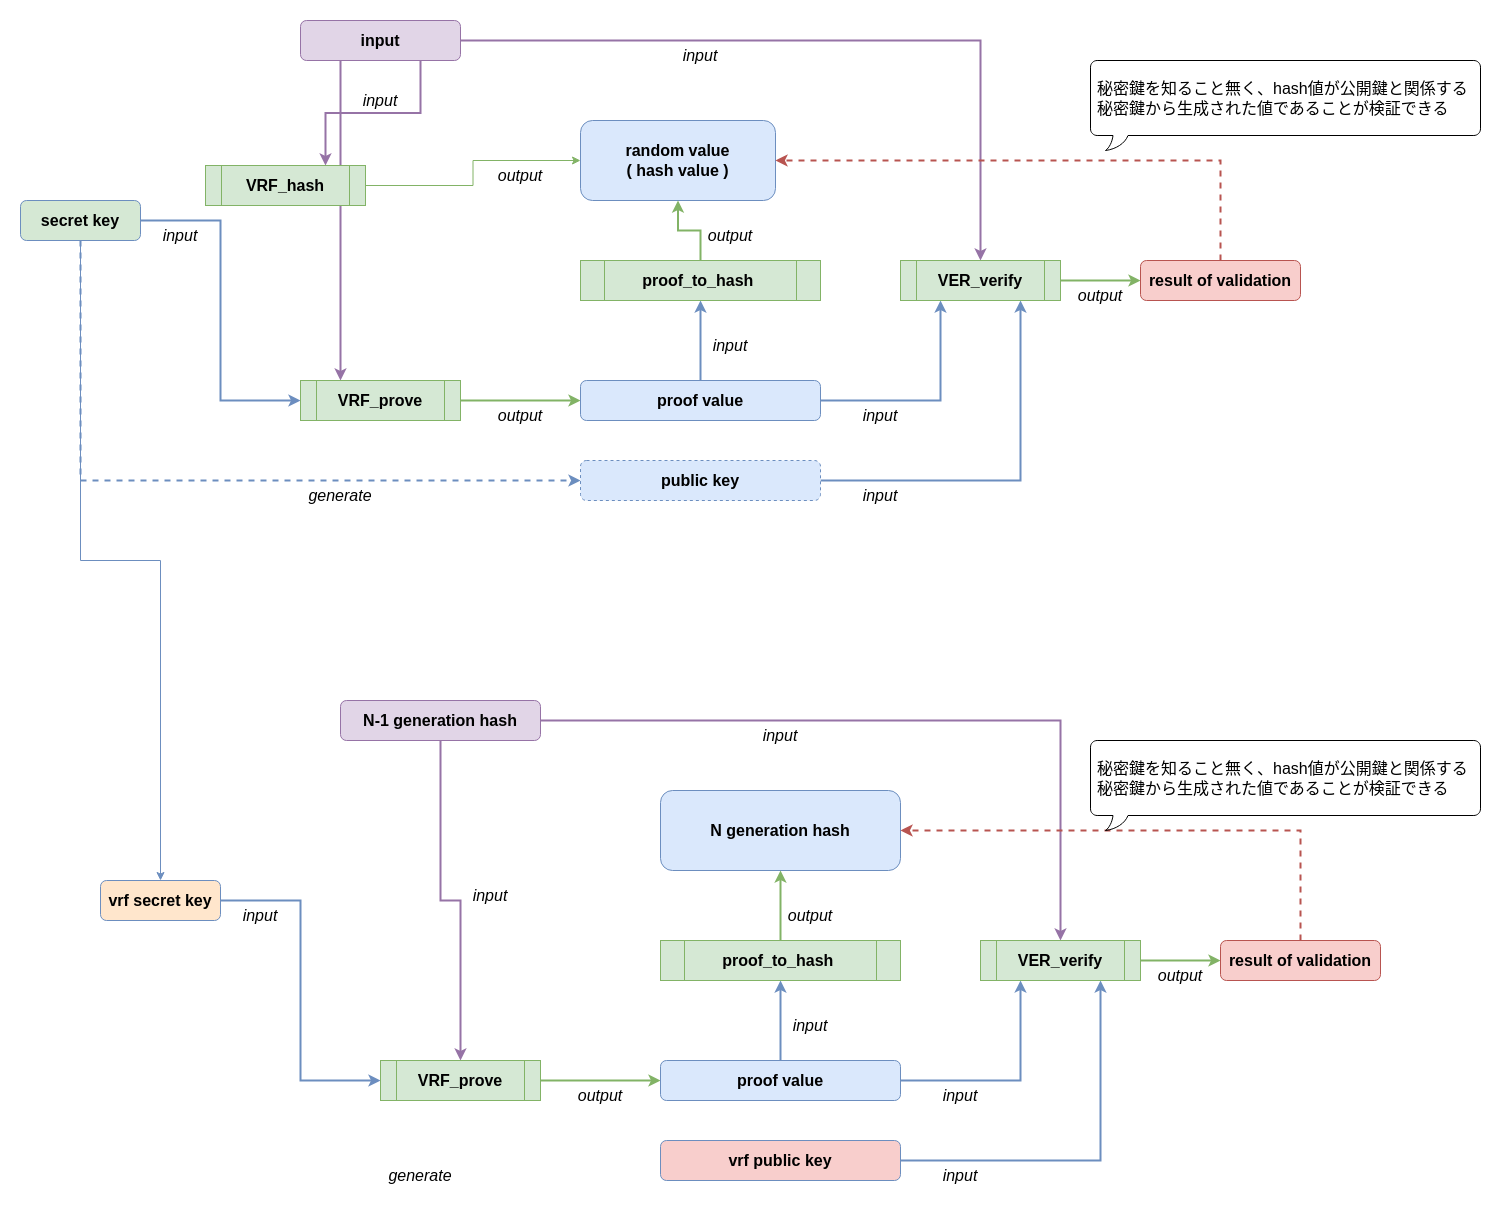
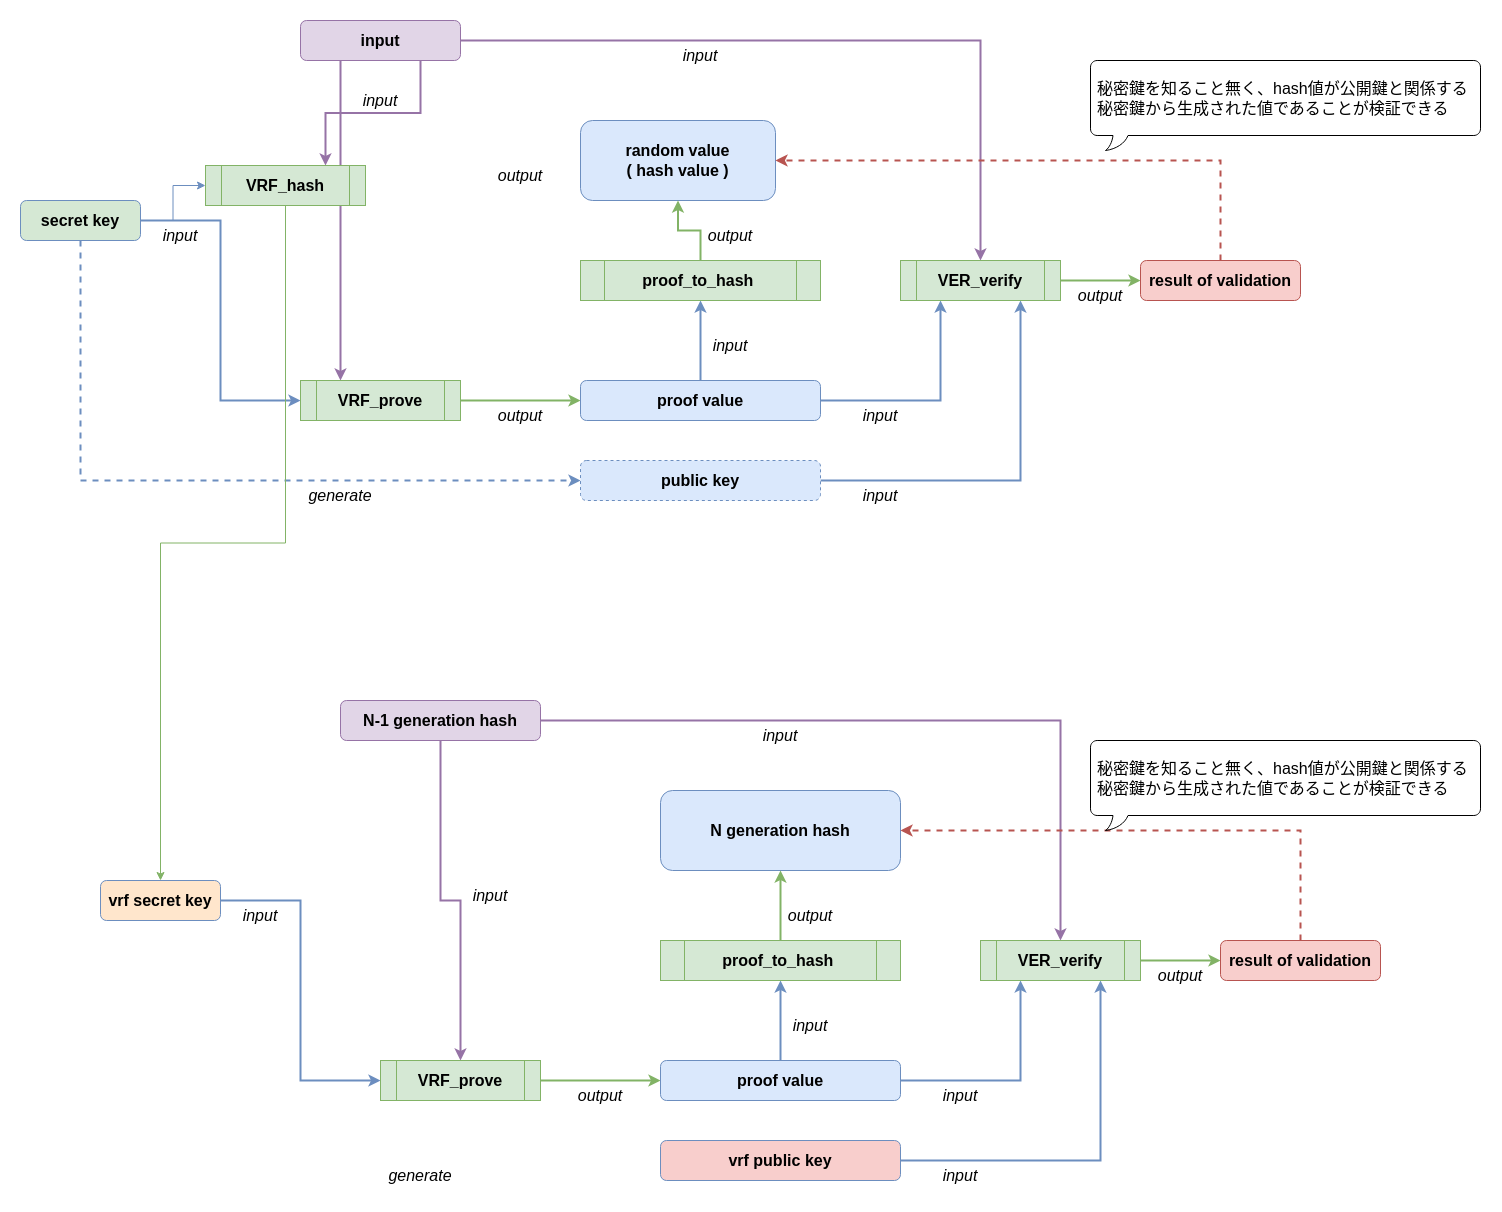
edge "VRF_hash" -> "random value ( hash value )": now "VRF_hash" -> "vrf secret key"
edge "secret key" -> "vrf secret key": now "secret key" -> "VRF_hash"
